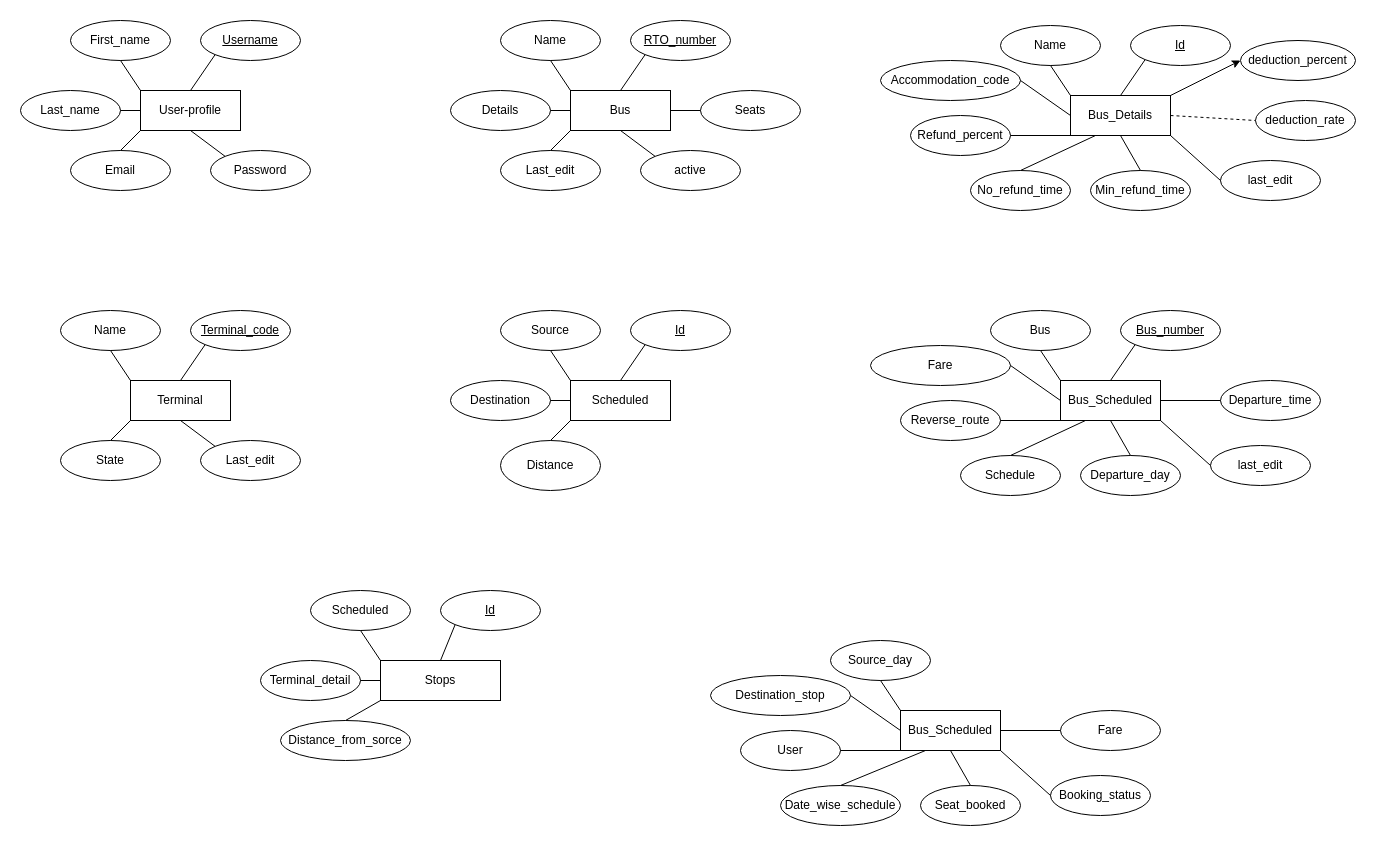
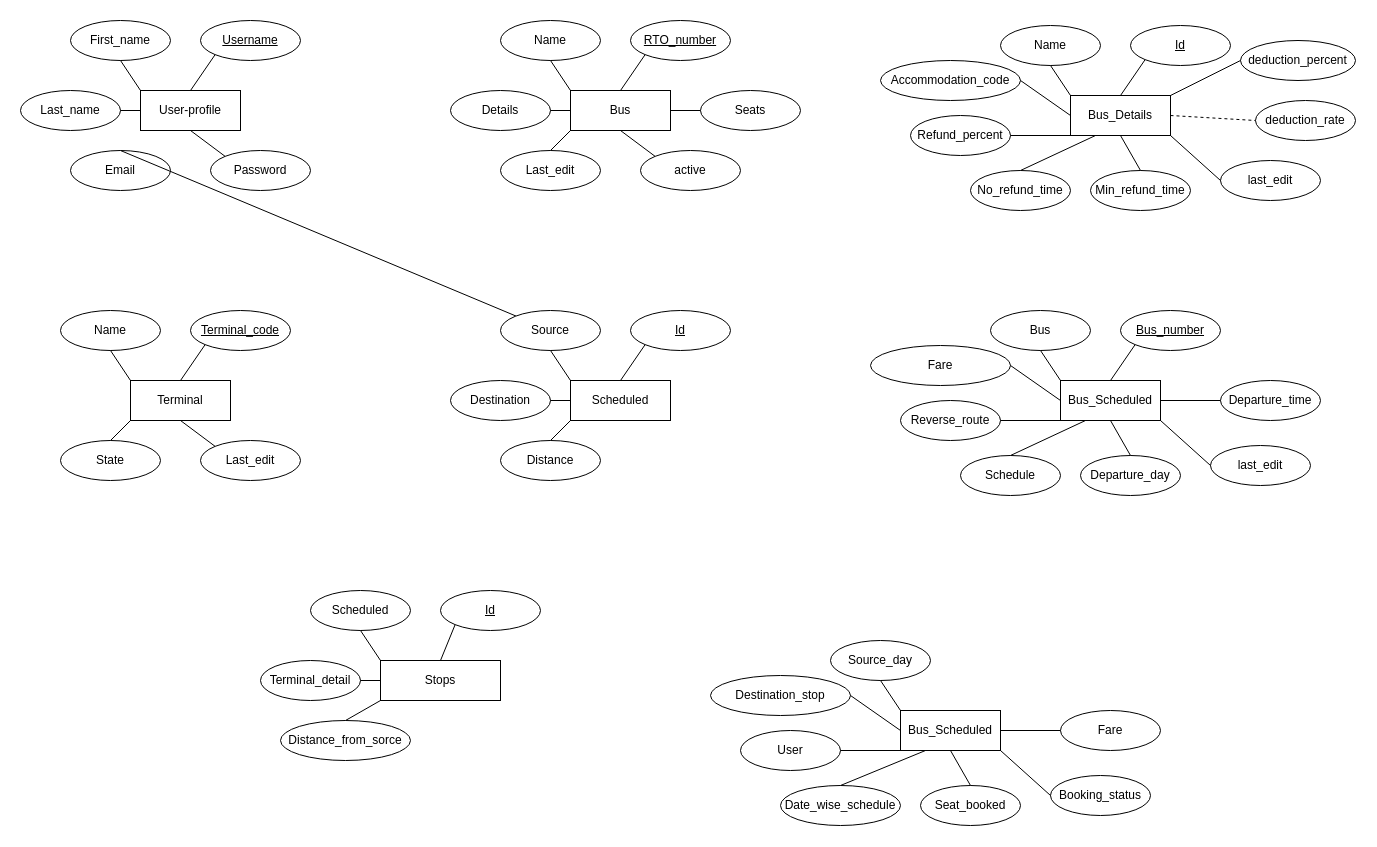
edge "Bus_Details" -> "deduction_percent": arrowhead classic -> none
edge "User-profile" -- "Email": now "Source" -- "Email"
node "Distance": size 100x50 -> 100x40
